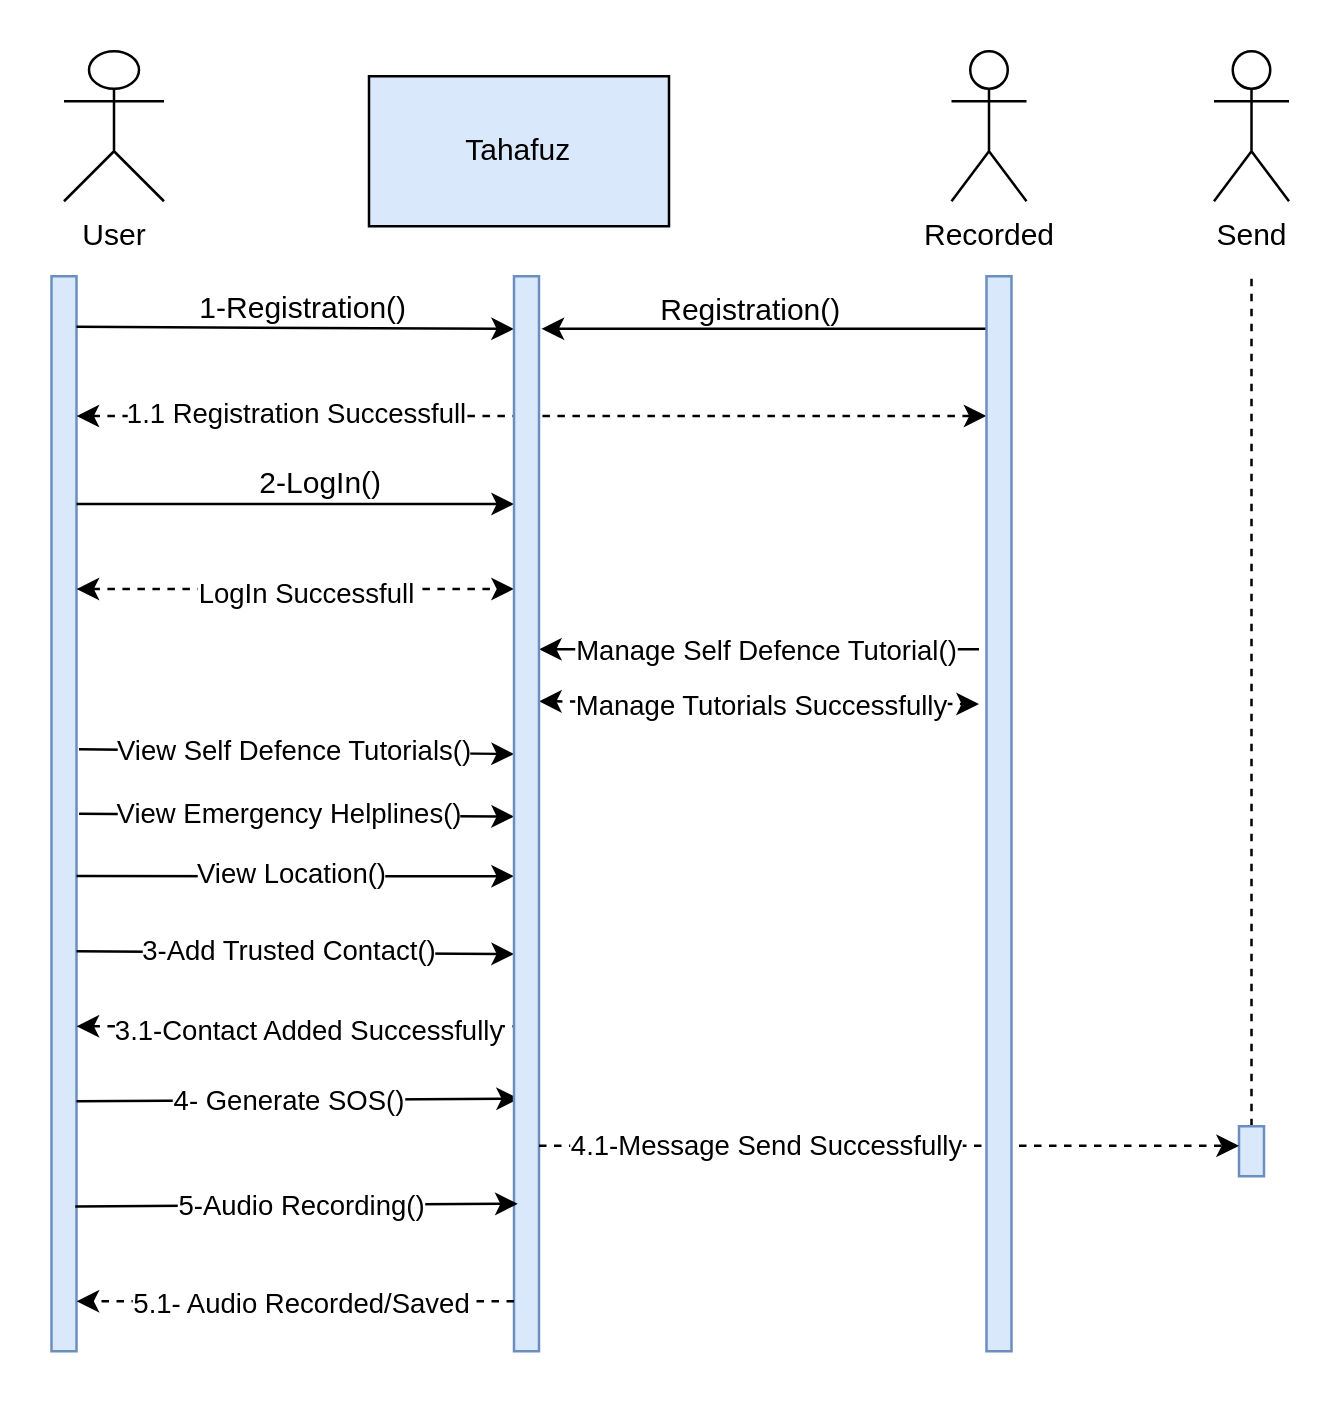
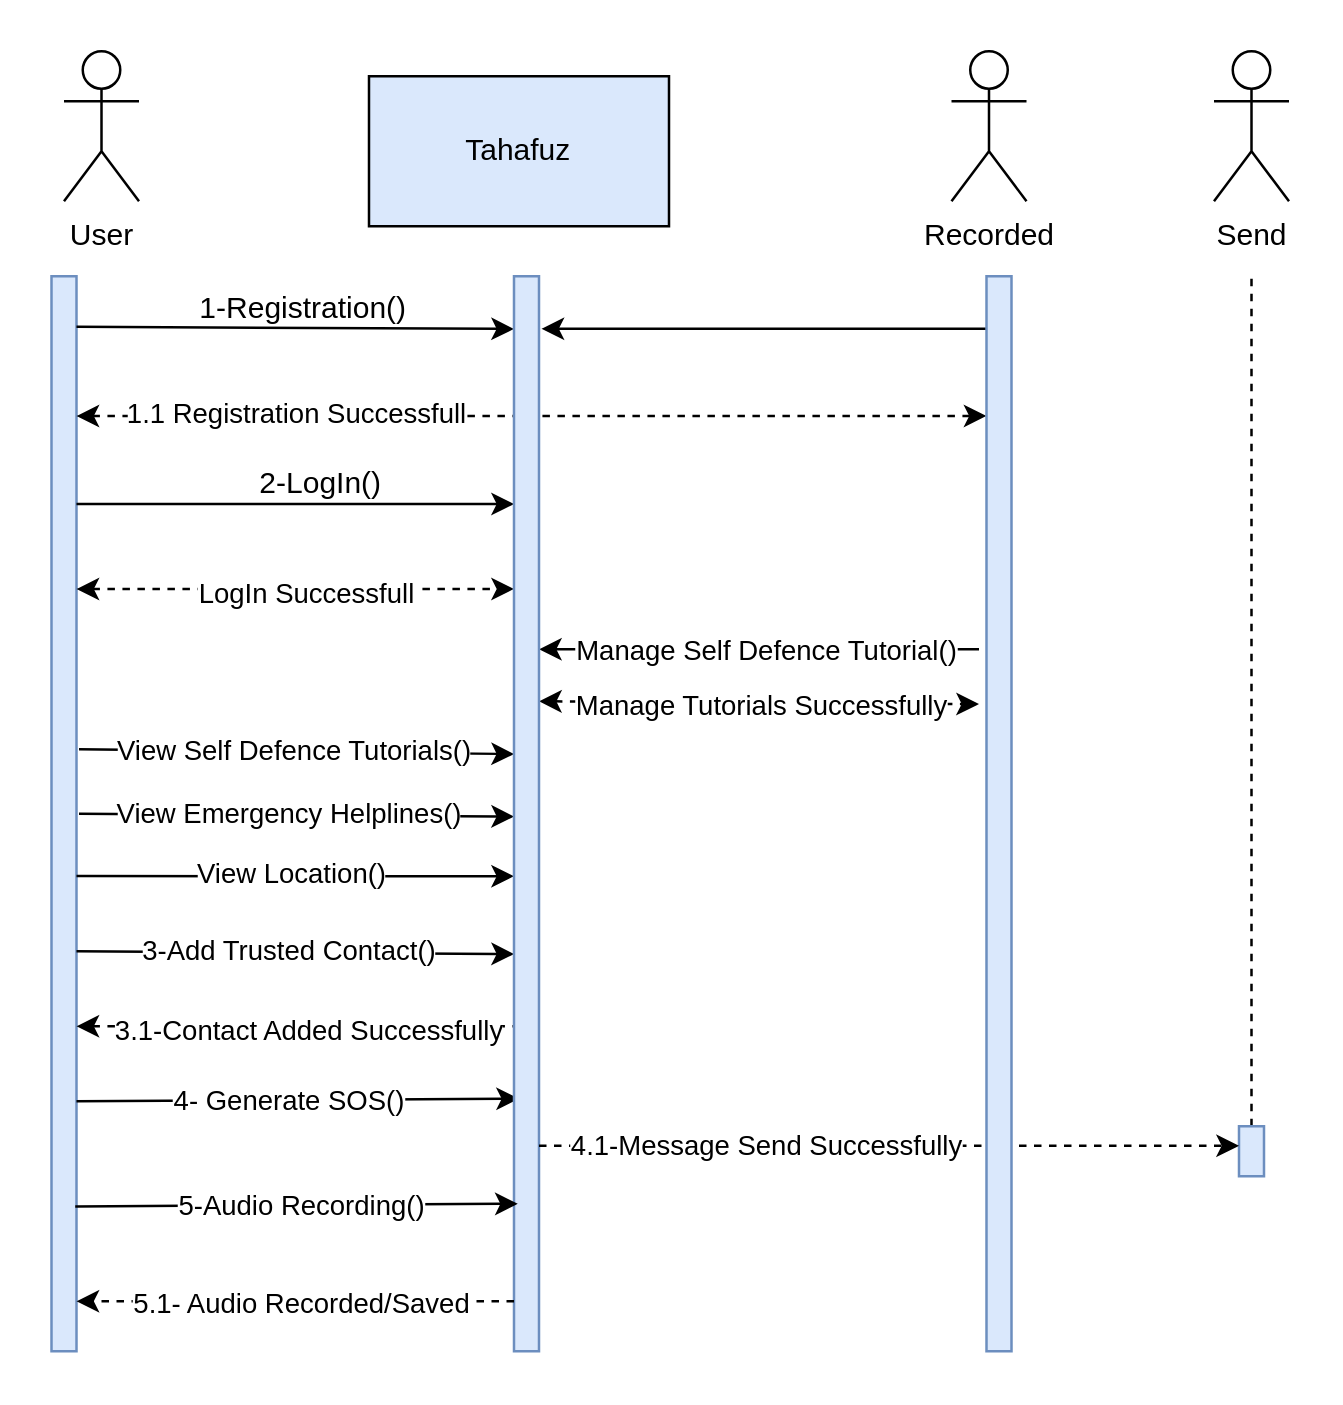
node "User": size 100x150 -> 75x150
node "Registration()": removed
